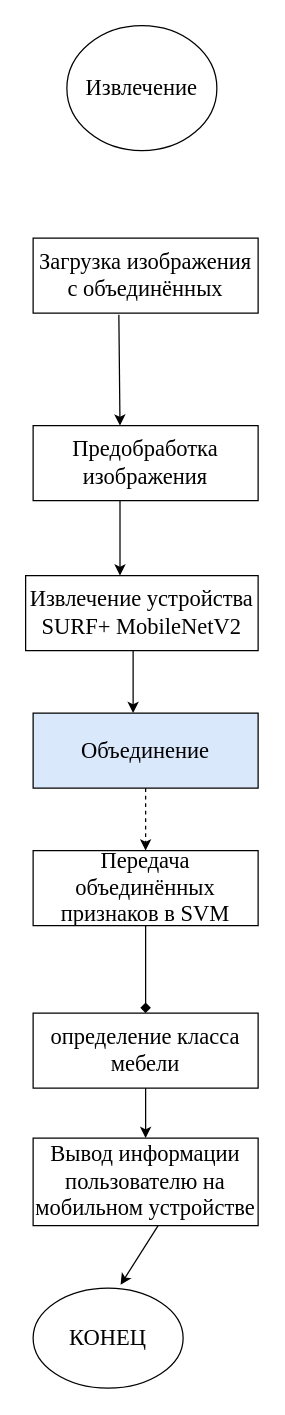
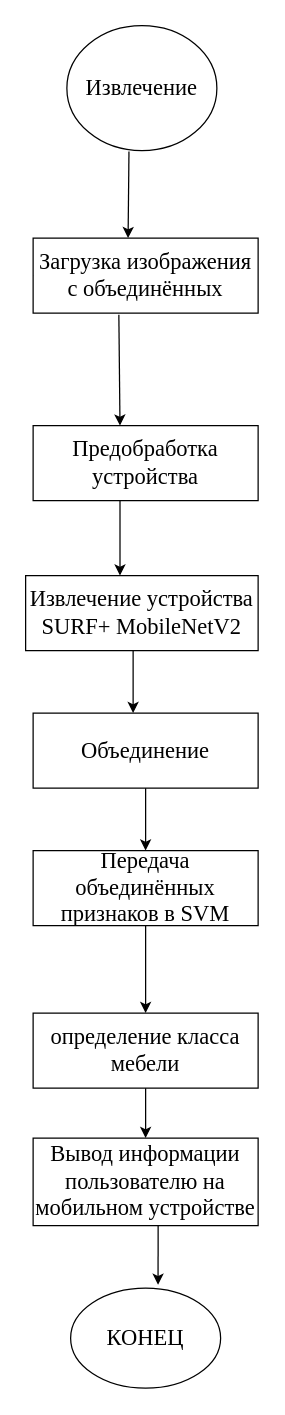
edge "Извлечение" -> "Загрузка изображения с объединённых": added
node "Предобработка изображения": label "Предобработка изображения" -> "Предобработка устройства"
node "Объединение": fillcolor #dae8fc -> #ffffff
edge "Объединение" -> "Передача объединённых признаков в SVM": style dashed -> solid
edge "Передача объединённых признаков в SVM" -> "определение класса мебели": arrowhead diamond -> classic
node "КОНЕЦ": moved (108, 1338) -> (146, 1338)
